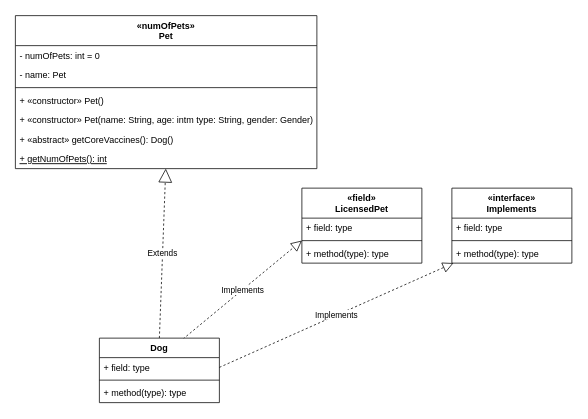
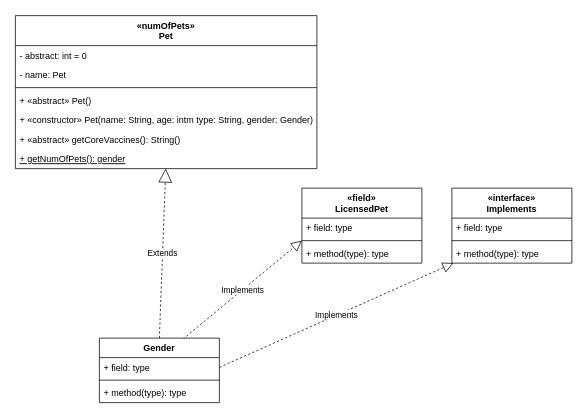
node "- numOfPets: int = 0": label "- numOfPets: int = 0" -> "- abstract: int = 0"
node "+ «constructor» Pet()": label "+ «constructor» Pet()" -> "+ «abstract» Pet()"
node "+ «abstract» getCoreVaccines(): Dog()": label "+ «abstract» getCoreVaccines(): Dog()" -> "+ «abstract» getCoreVaccines(): String()"
node "+ getNumOfPets(): int": label "+ getNumOfPets(): int" -> "+ getNumOfPets(): gender"
node "Dog": label "Dog" -> "Gender"
